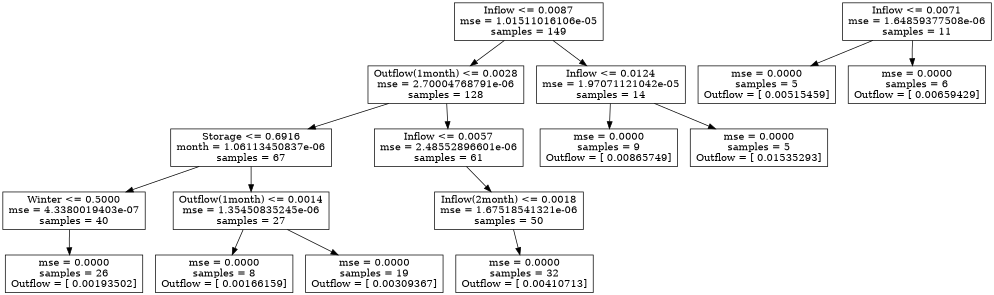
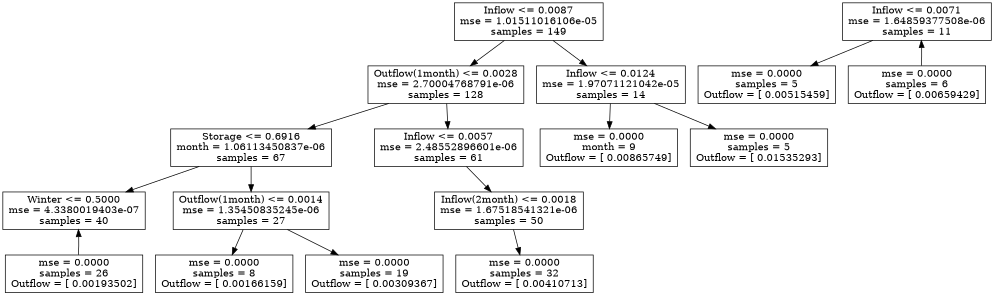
edge "Inflow <= 0.0071 mse = 1.64859377508e-06 samples = 11" -> "mse = 0.0000 samples = 6 Outflow = [ 0.00659429]": reversed
node "mse = 0.0000 samples = 9 Outflow = [ 0.00865749]": label "mse = 0.0000 samples = 9 Outflow = [ 0.00865749]" -> "mse = 0.0000 month = 9 Outflow = [ 0.00865749]"
edge "Winter <= 0.5000 mse = 4.3380019403e-07 samples = 40" -> "mse = 0.0000 samples = 26 Outflow = [ 0.00193502]": reversed
